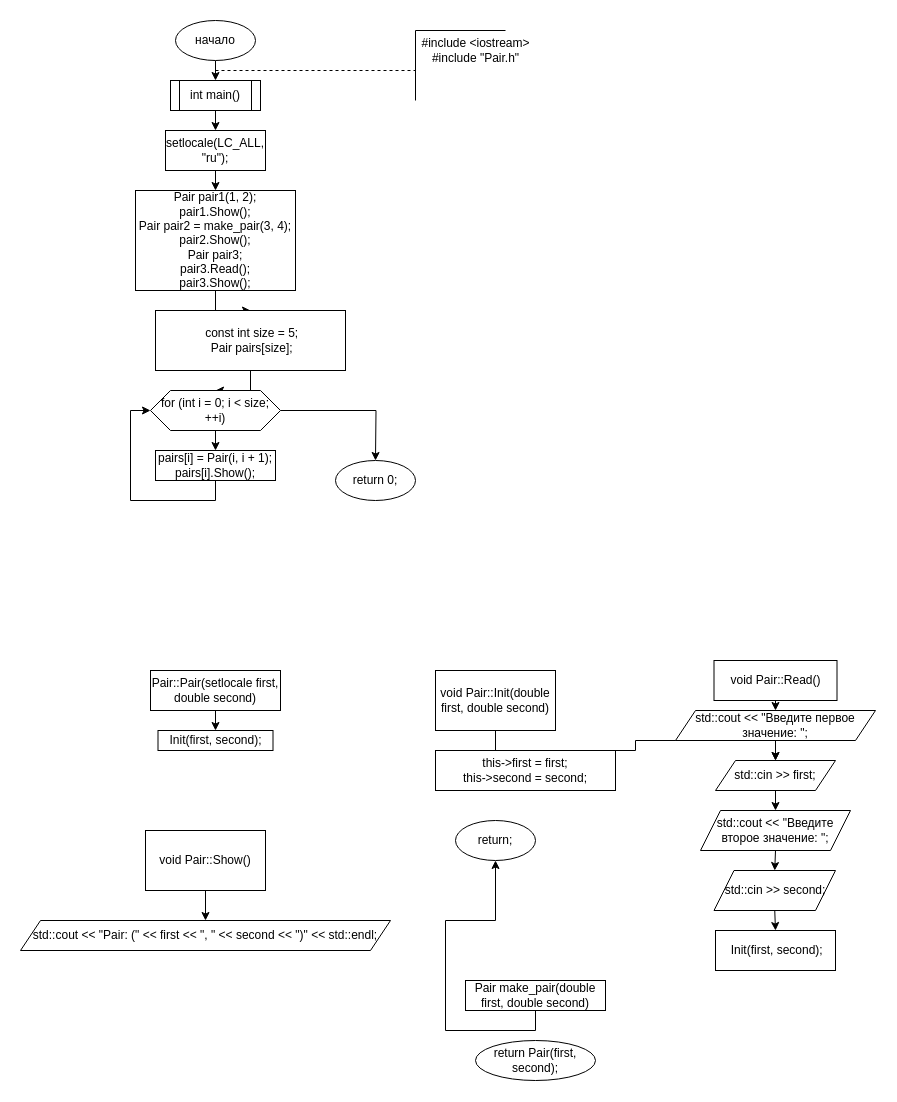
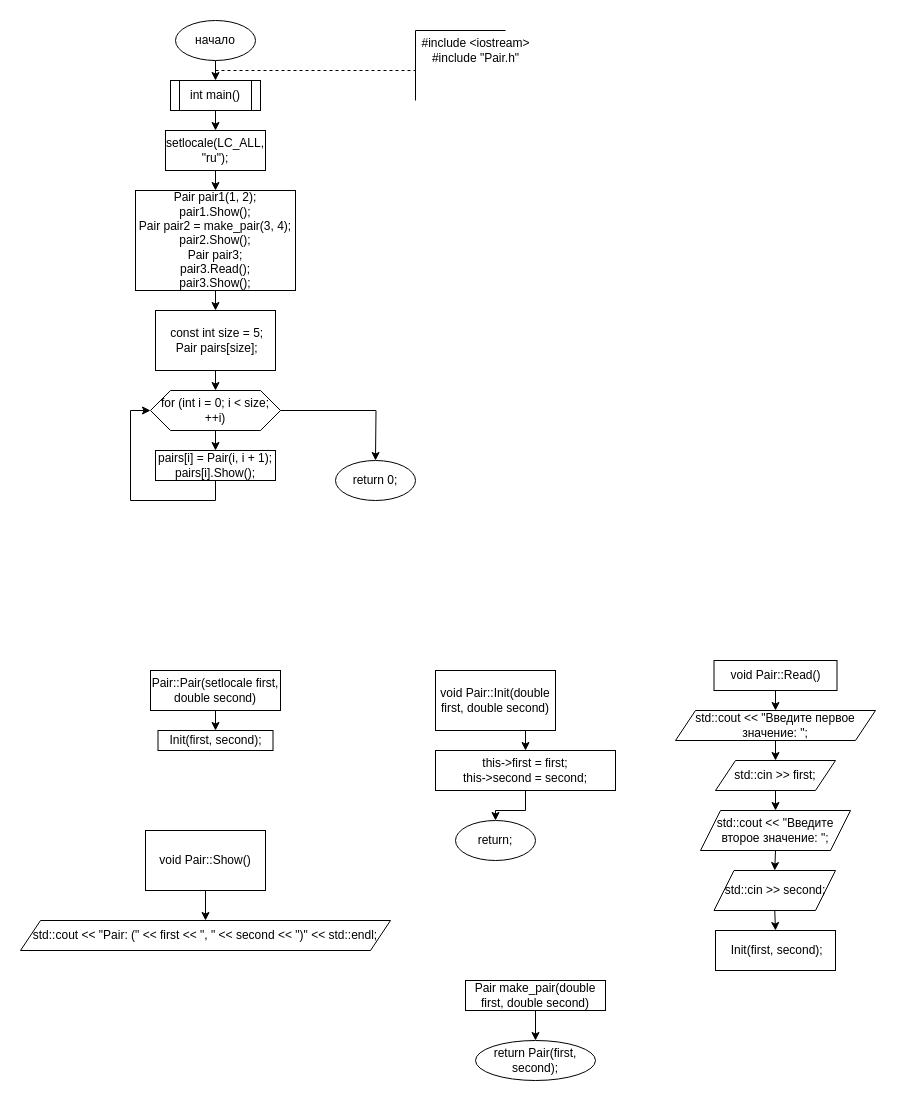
node "const int size = 5; Pair pairs[size];": size 190x60 -> 120x60
node "void Pair::Read()": size 123x40 -> 123x30
edge "void Pair::Init(double first, double second)" -> "std::cin >> first;": now "void Pair::Init(double first, double second)" -> "this->first = first; this->second = second;"
edge "this->first = first; this->second = second;" -> "return;": added
edge "Pair make_pair(double first, double second)" -> "return;": now "Pair make_pair(double first, double second)" -> "return Pair(first, second);"
